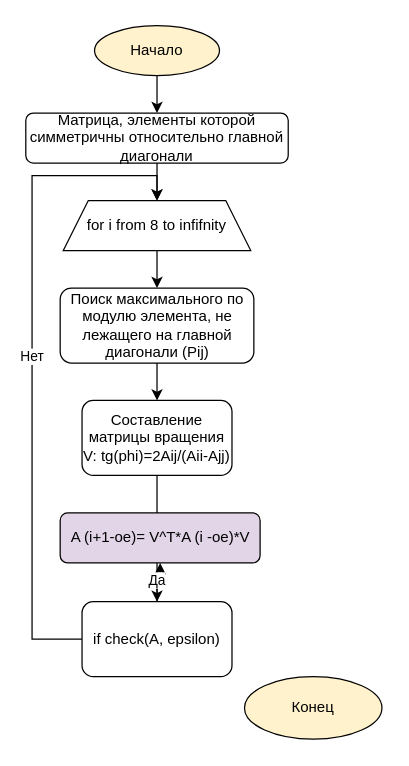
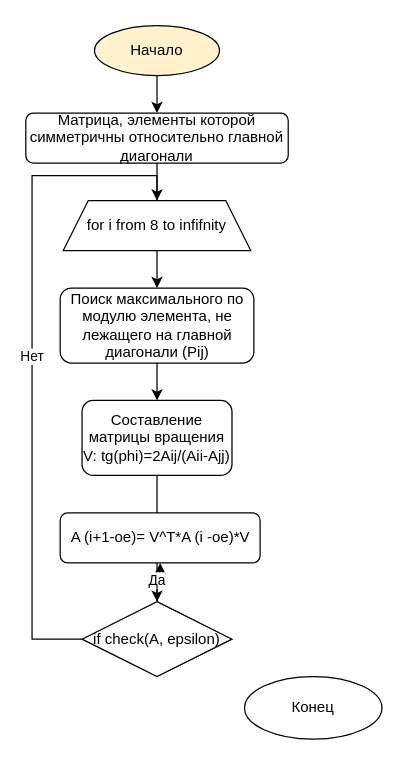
node "A (i+1-ое)= V^T*A (i -ое)*V": fillcolor #e1d5e7 -> #ffffff
edge "if check(A, epsilon)" -> "for i from 8 to infifnity": arrowhead classic -> none
node "if check(A, epsilon)": shape rounded rectangle -> diamond
node "Конец": fillcolor #fff2cc -> #ffffff
